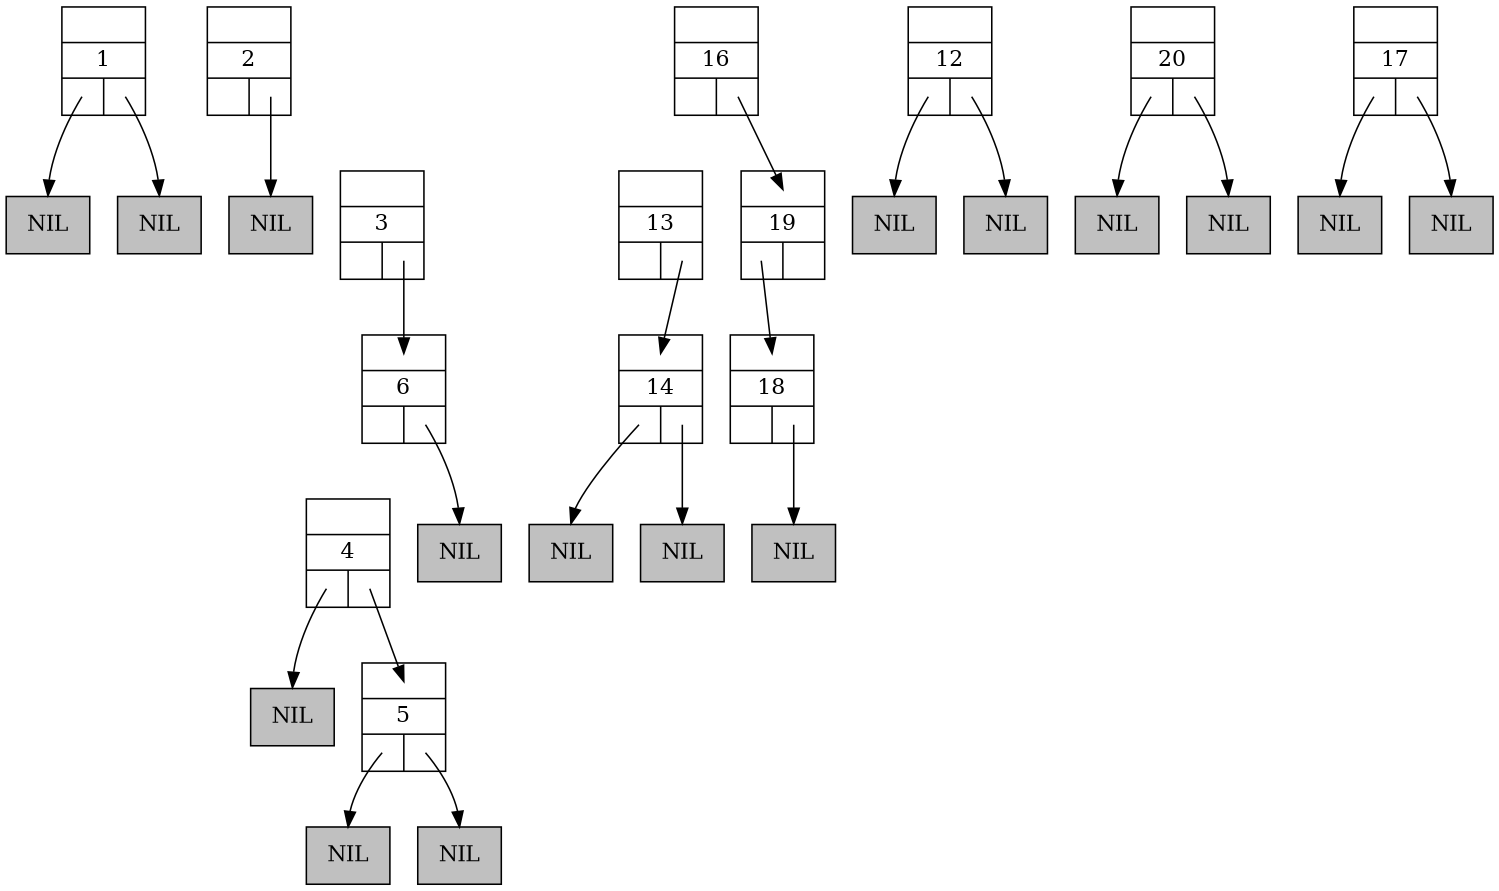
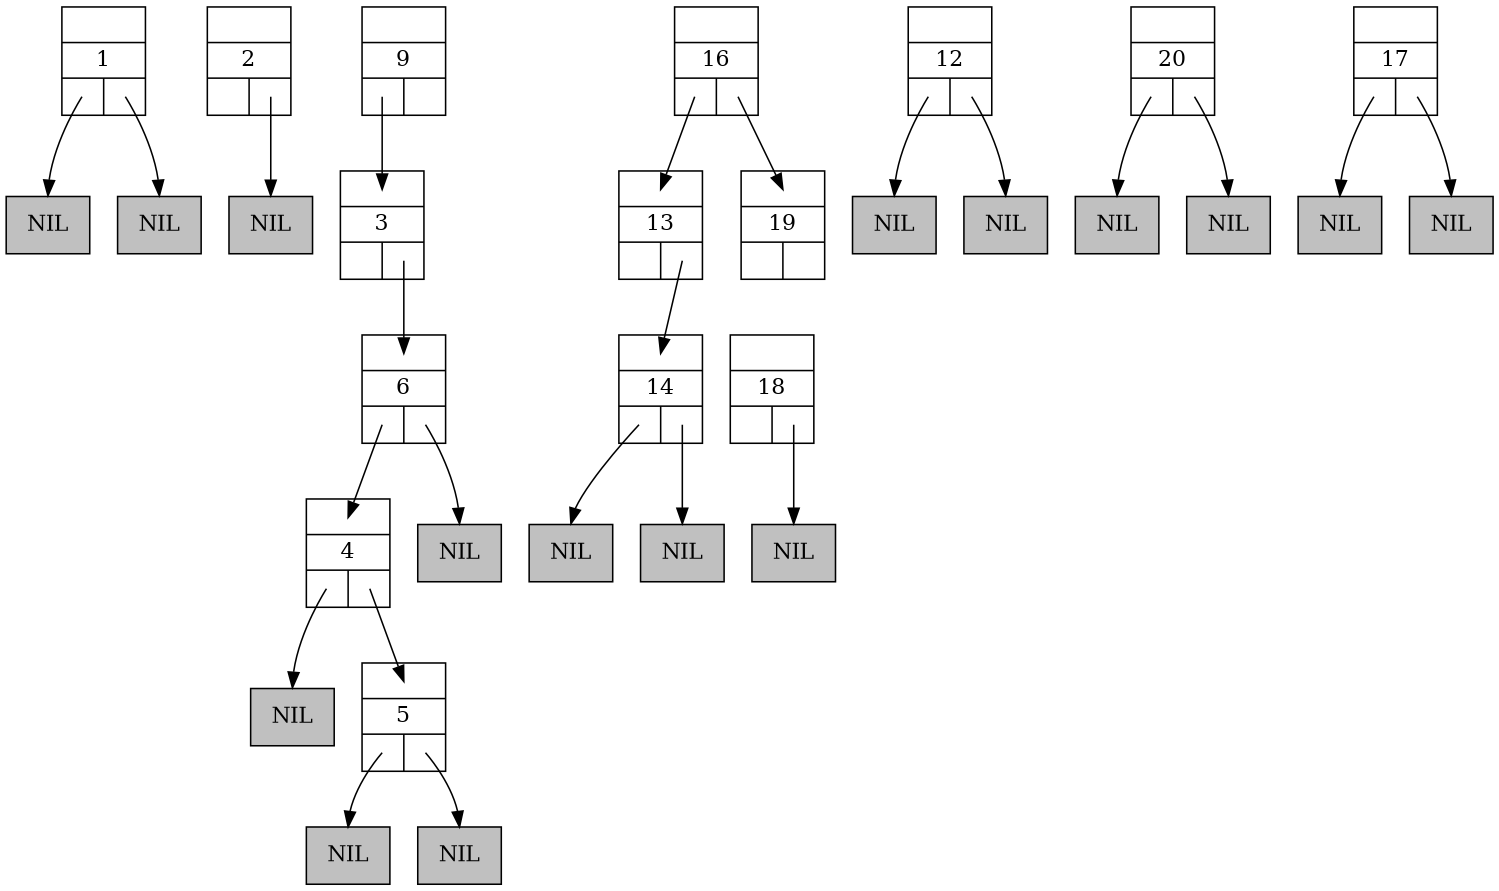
node "9": added
edge "16" -> "13": added
edge "19" -> "18": removed
edge "6" -> "4": added
